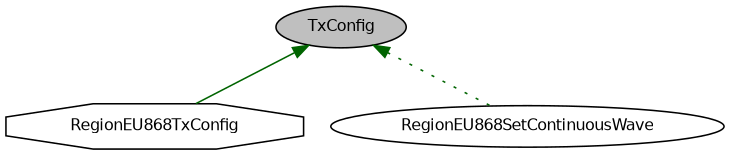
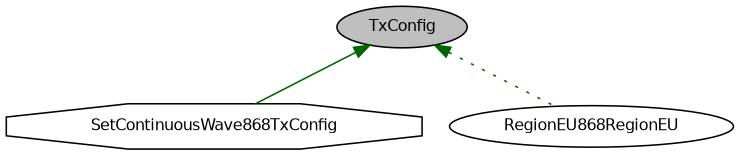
node "RegionEU868TxConfig": label "RegionEU868TxConfig" -> "SetContinuousWave868TxConfig"
node "RegionEU868SetContinuousWave": label "RegionEU868SetContinuousWave" -> "RegionEU868RegionEU"
